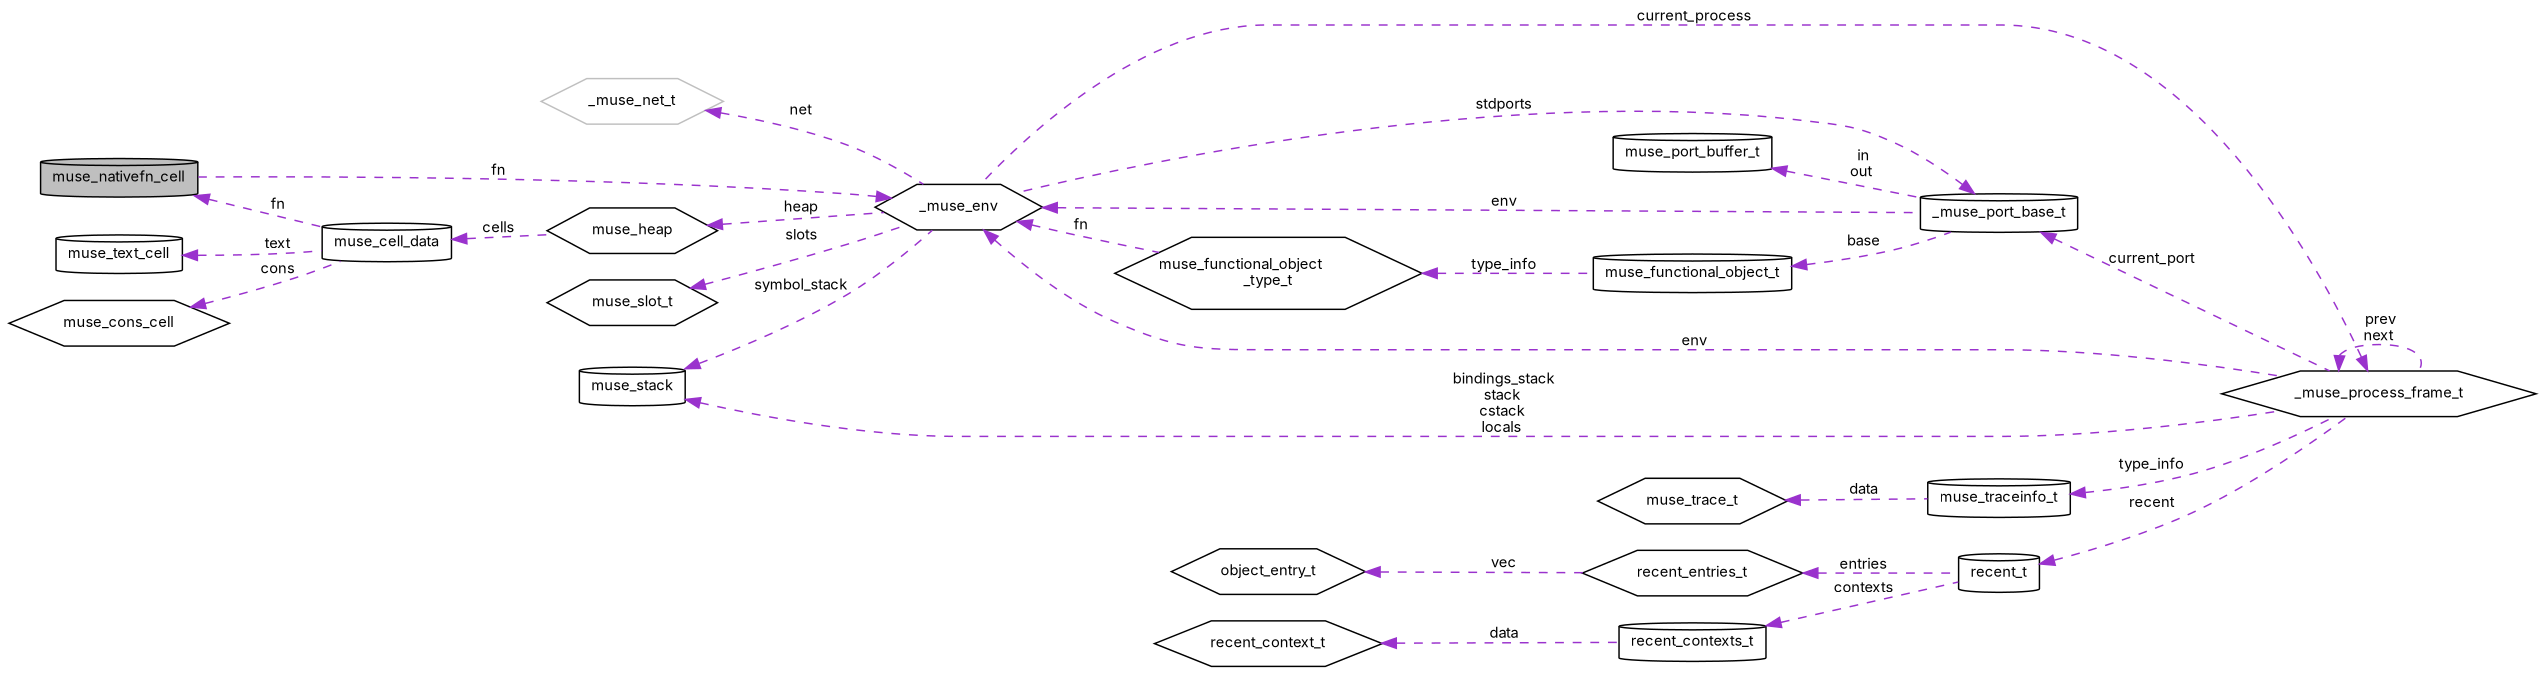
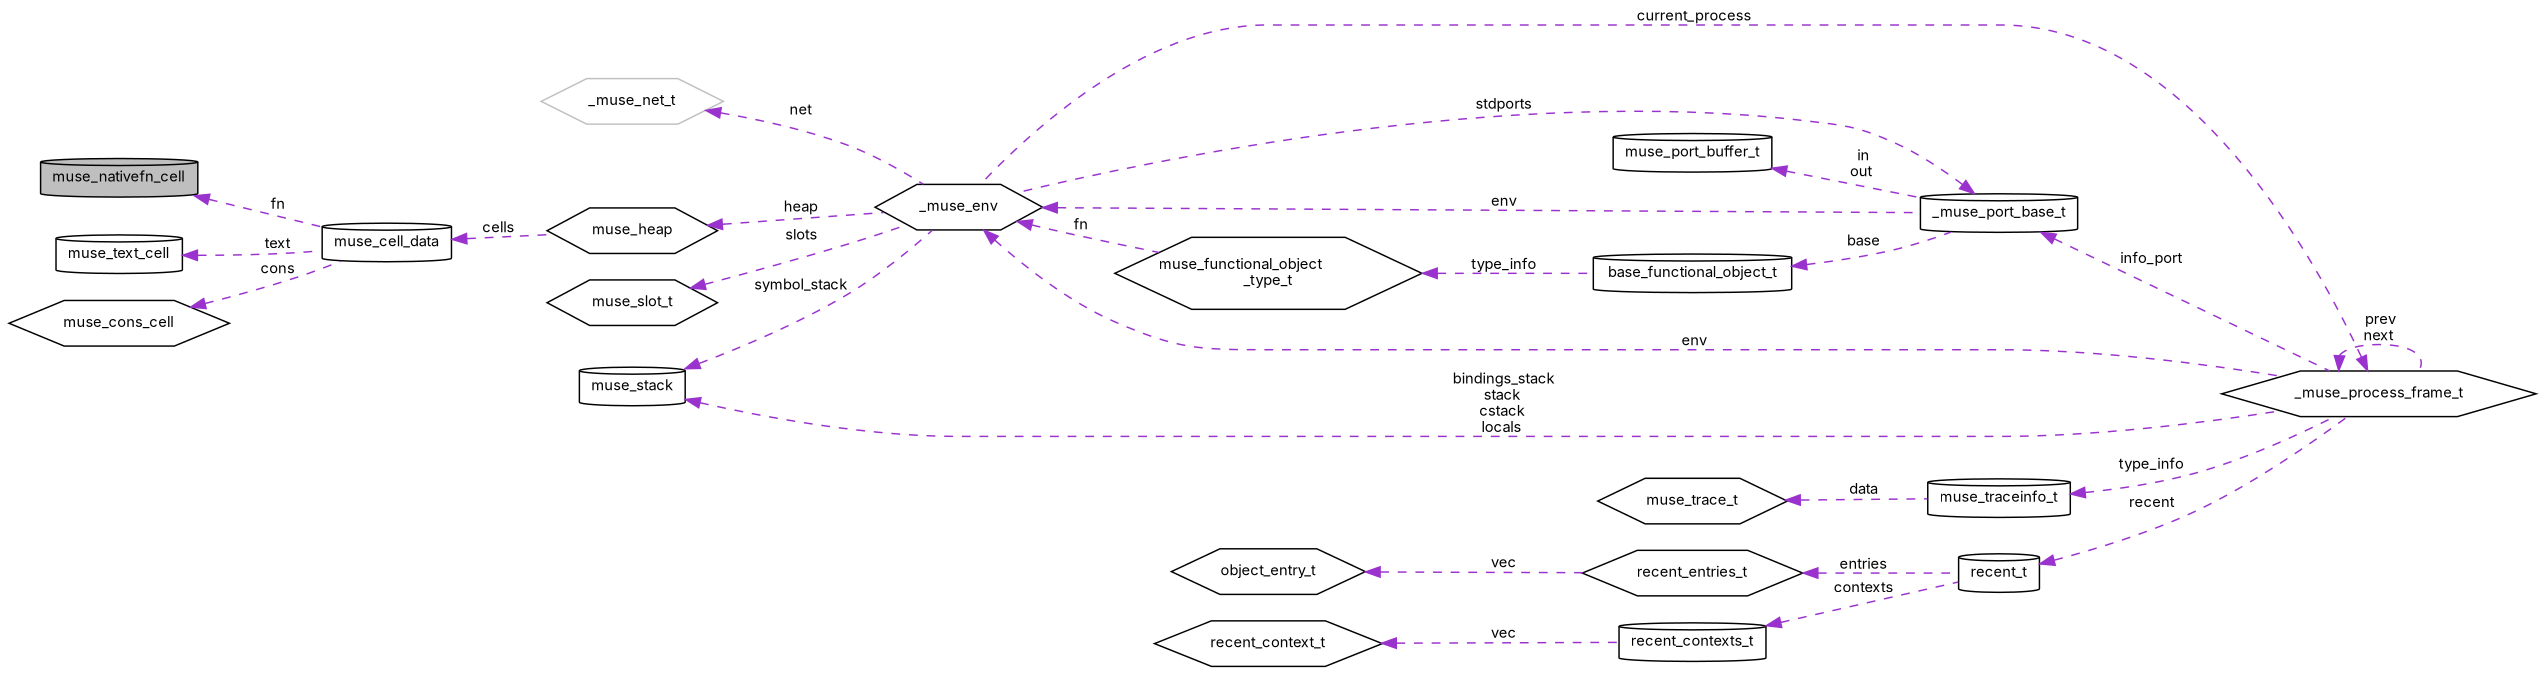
edge "muse_nativefn_cell" -> "_muse_env": removed, label "fn"
edge "_muse_process_frame_t" -> "_muse_port_base_t": label " current_port" -> " info_port"
node "muse_functional_object_t": label "muse_functional_object_t" -> "base_functional_object_t"
edge "recent_contexts_t" -> "recent_context_t": label " data" -> " vec"
